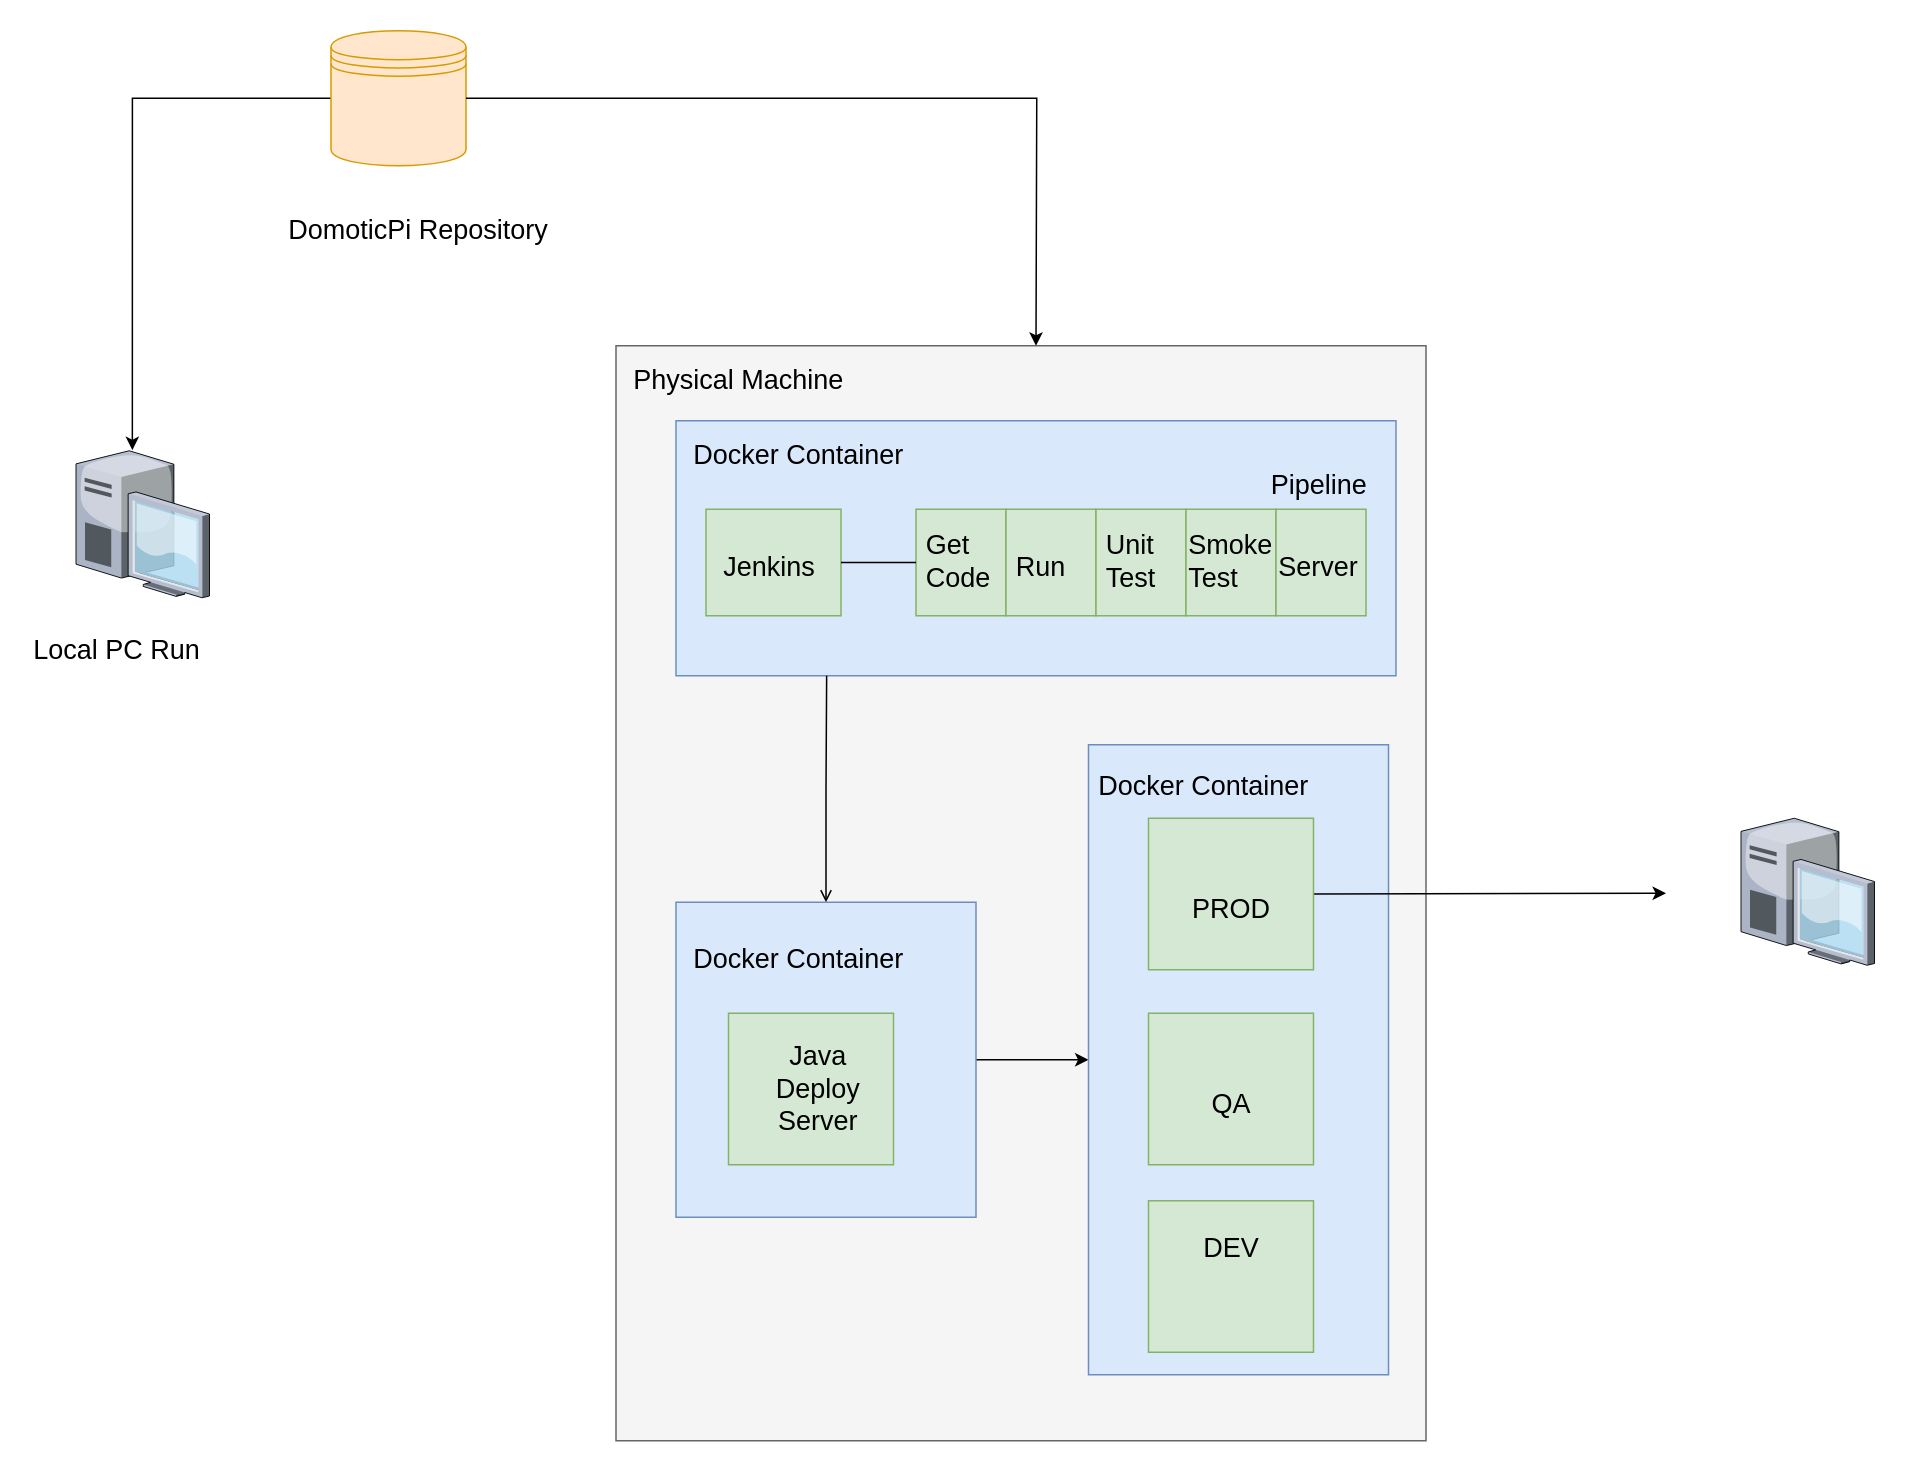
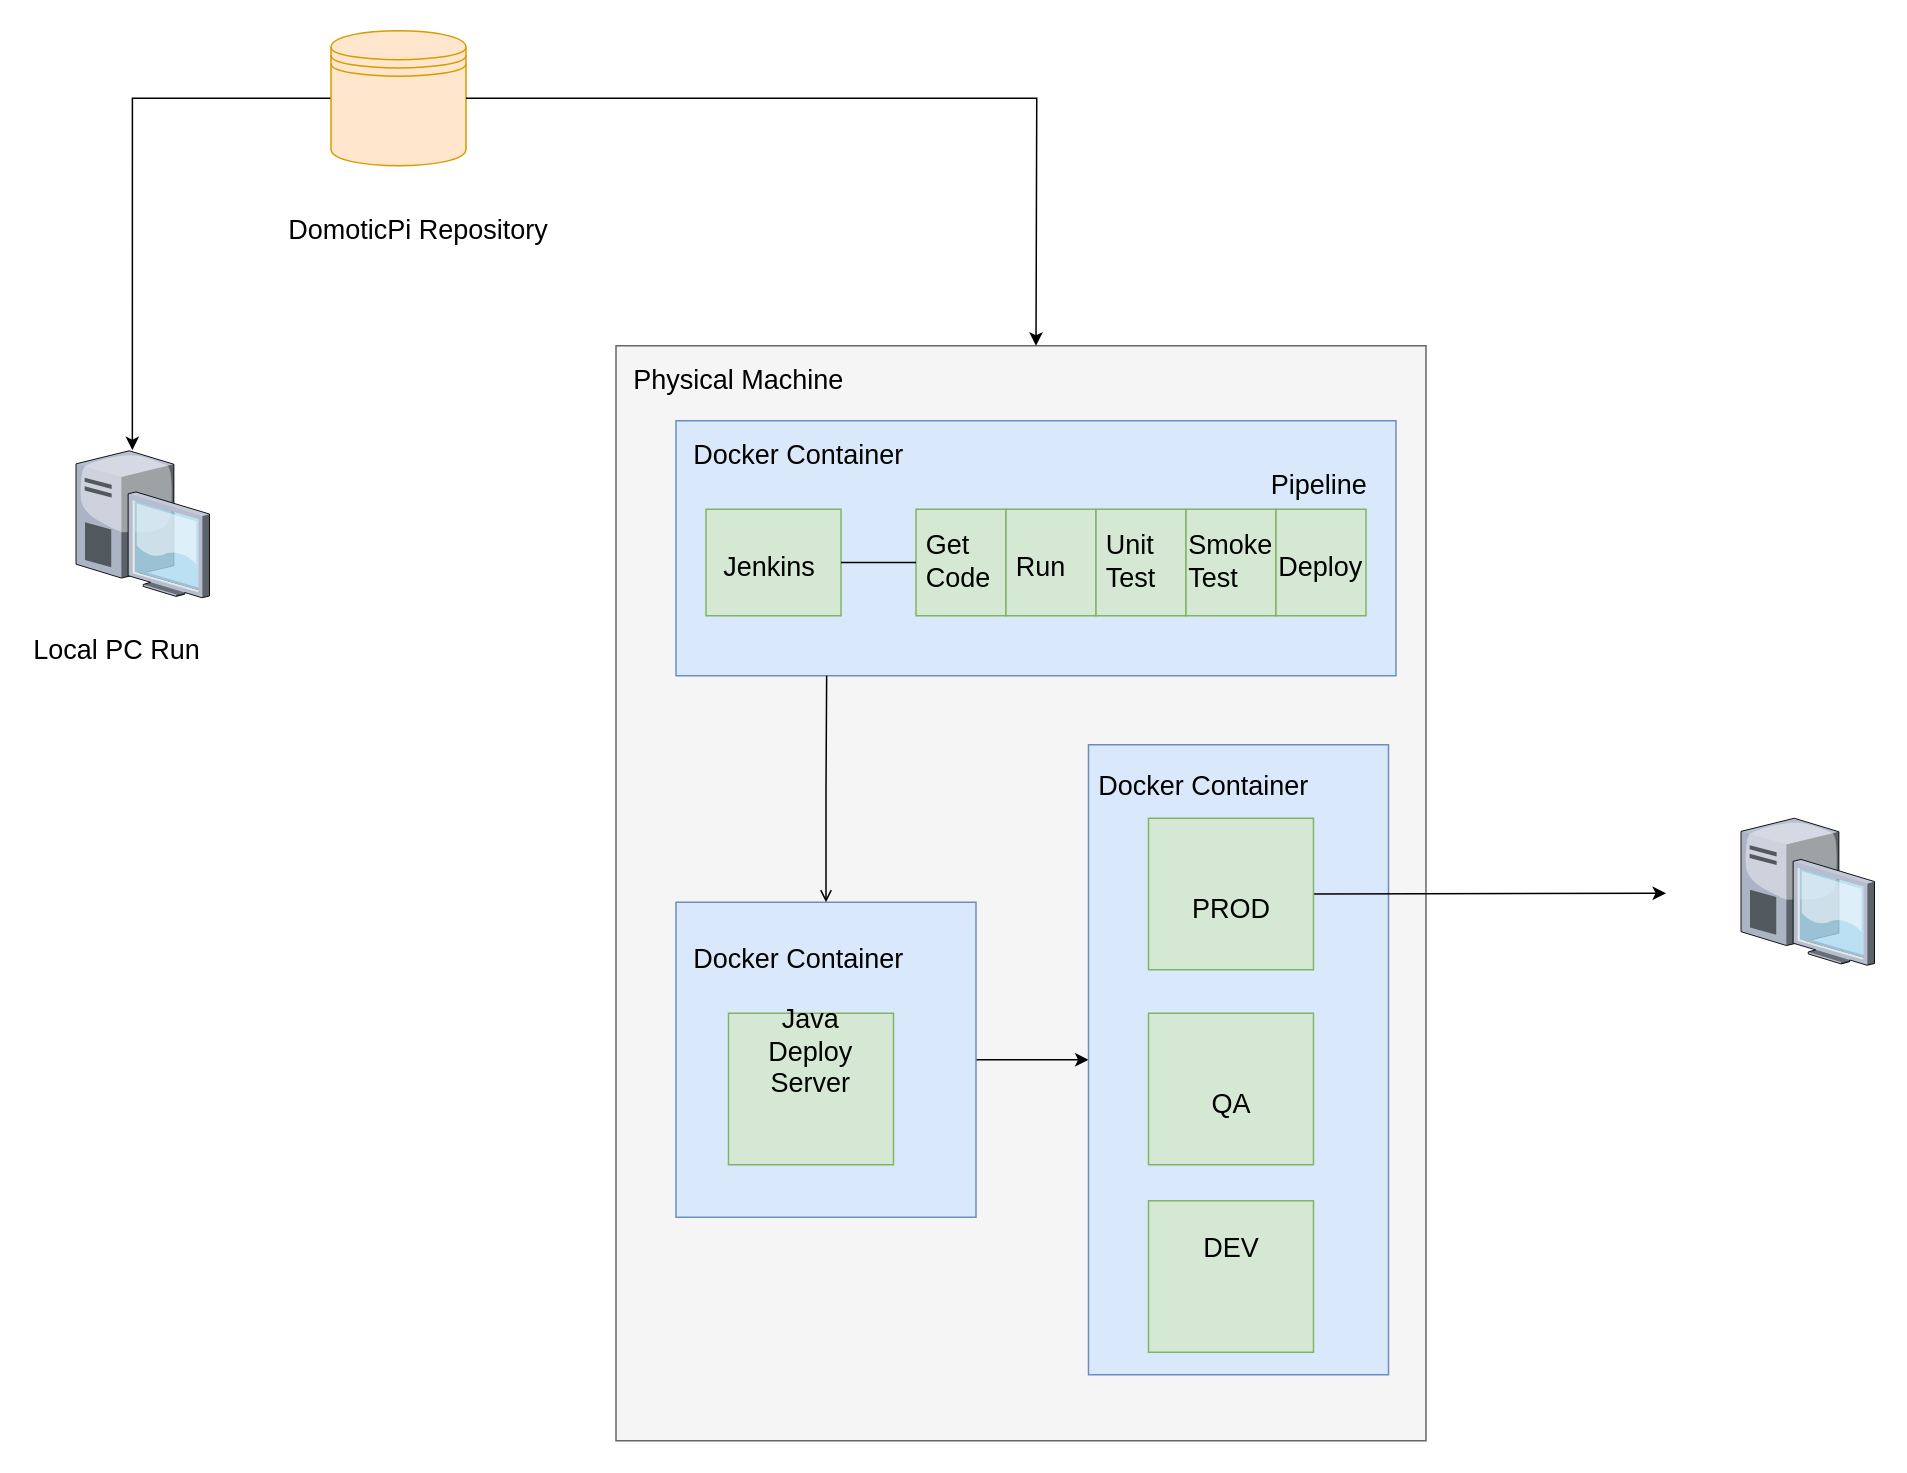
node "Server": label "Server" -> "Deploy"
node "Java Deploy Server": moved (818, 1089) -> (811, 1052)
